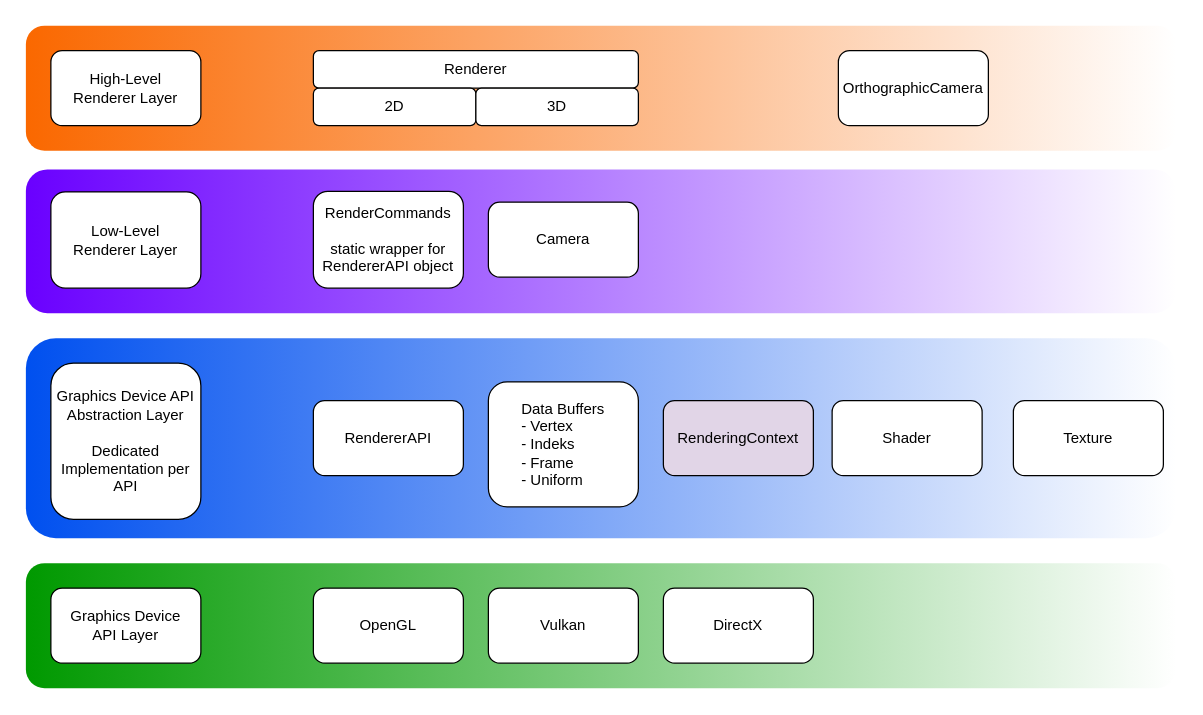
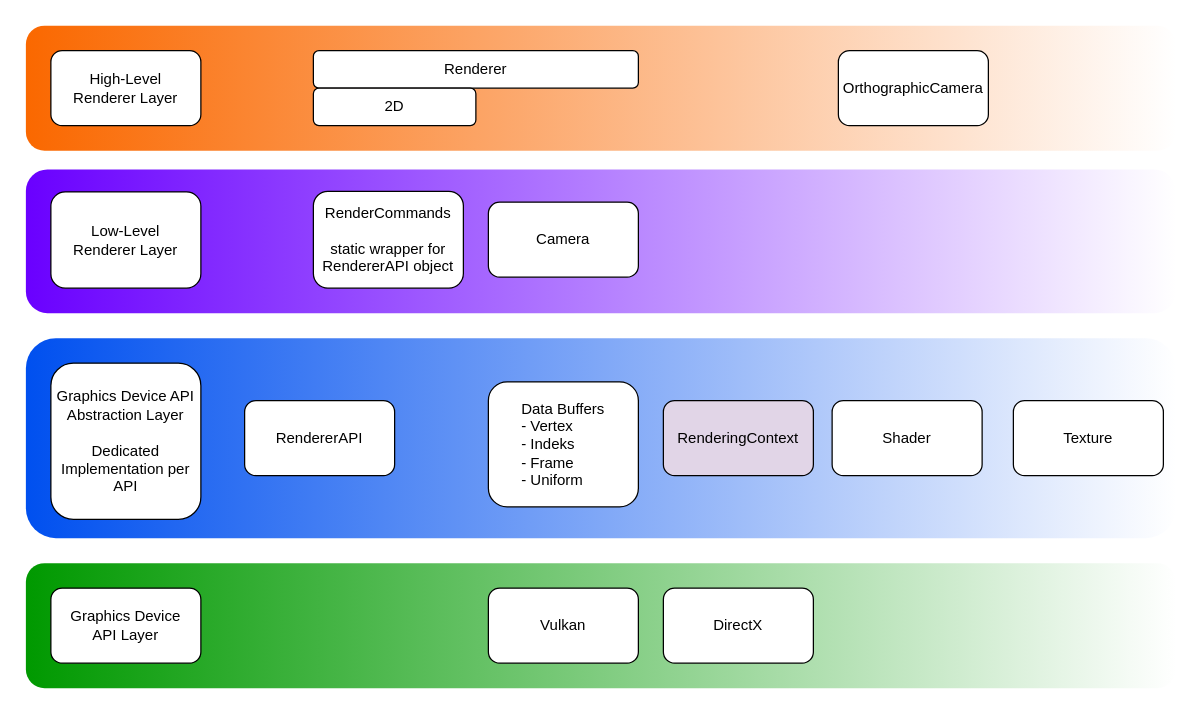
node "3D": removed
node "RendererAPI": moved (388, 438) -> (319, 438)
node "OpenGL": removed
